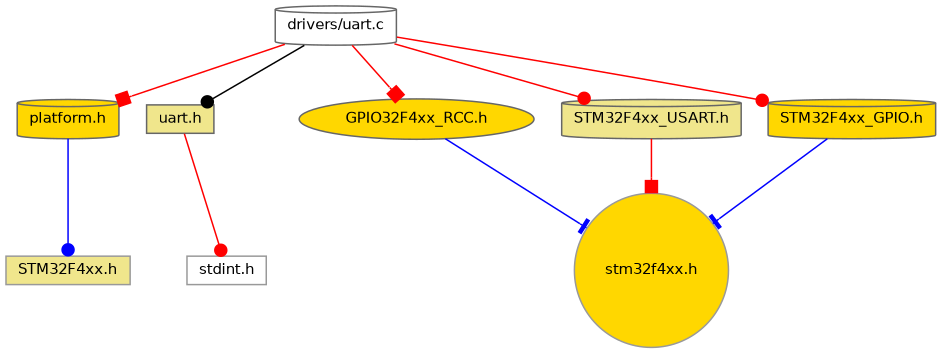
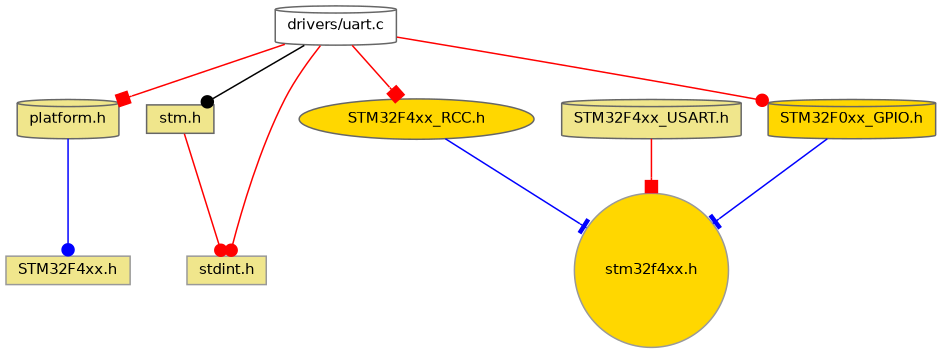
edge "drivers/uart.c" -> "STM32F4xx_USART.h": now "drivers/uart.c" -> "stdint.h"
node "platform.h": fillcolor gold -> khaki
node "uart.h": label "uart.h" -> "stm.h"
node "GPIO32F4xx_RCC.h": label "GPIO32F4xx_RCC.h" -> "STM32F4xx_RCC.h"
node "STM32F4xx_GPIO.h": label "STM32F4xx_GPIO.h" -> "STM32F0xx_GPIO.h"
node "stdint.h": fillcolor white -> khaki
